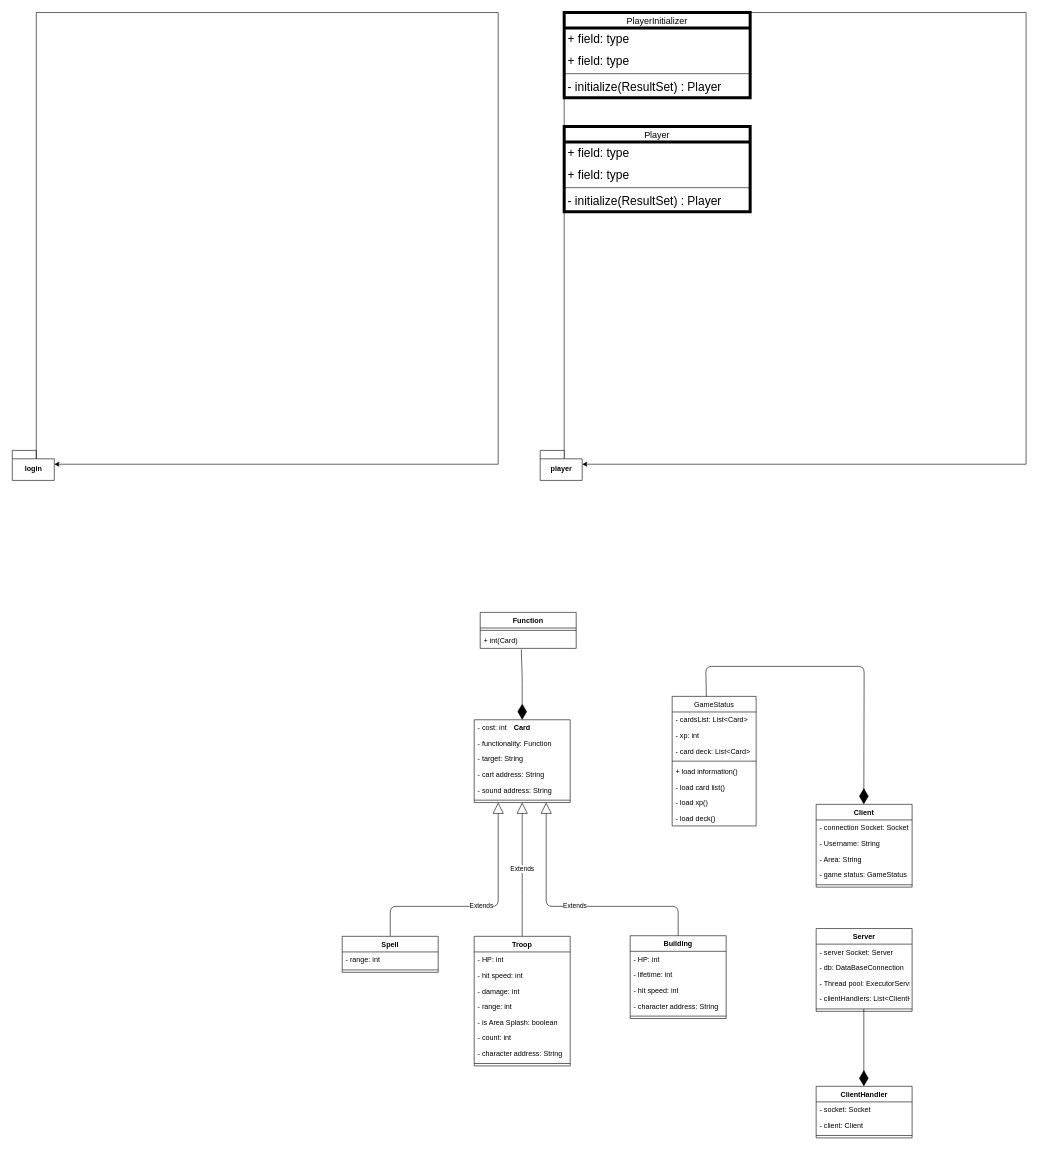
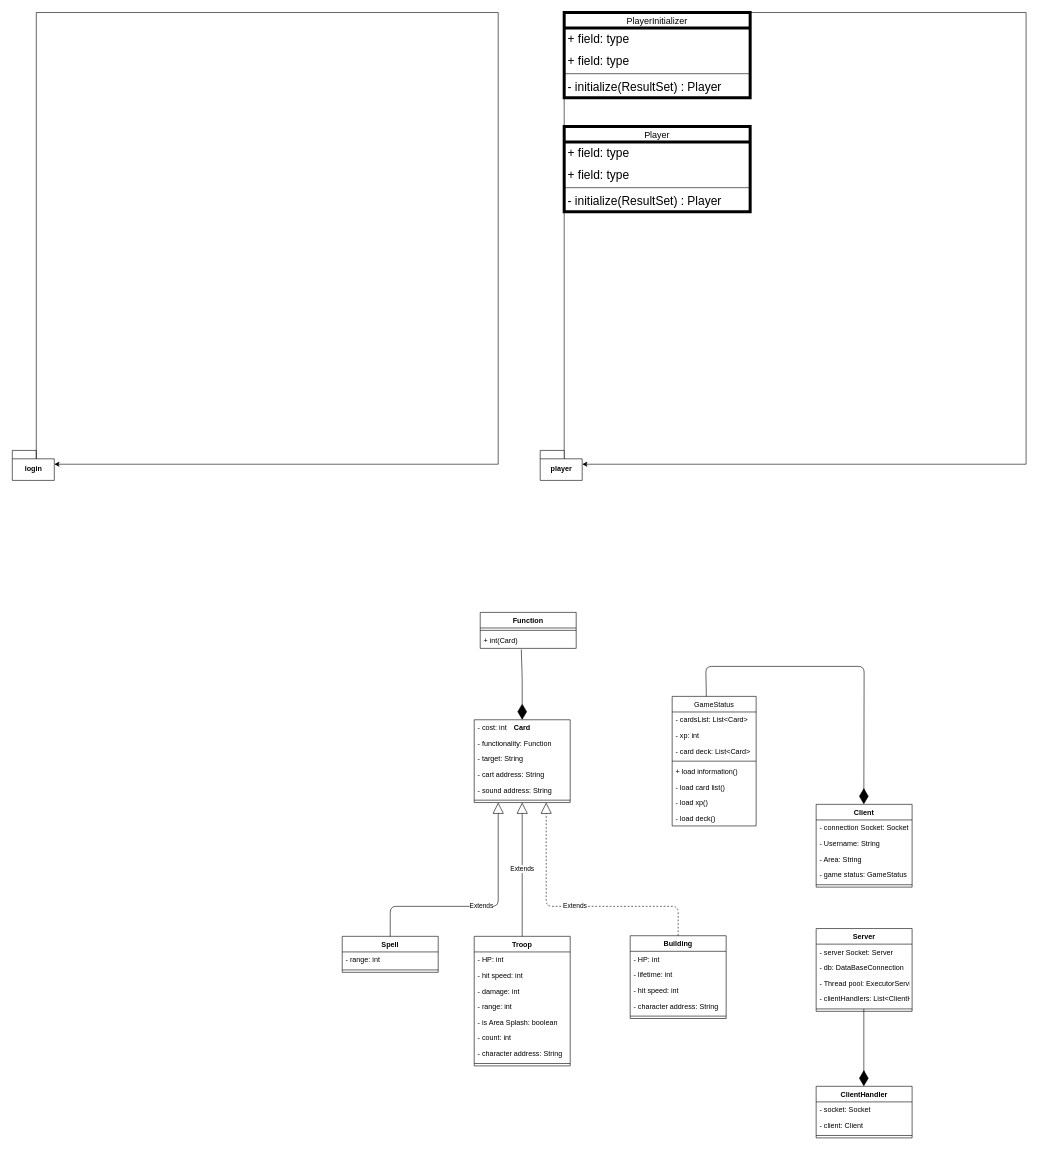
edge "Building" -> "Card": style solid -> dashed
